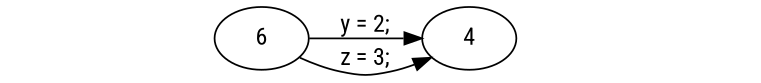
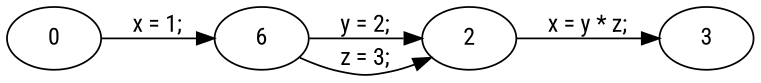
node "0": added
node "4": label "4" -> "2"
node "3": added
